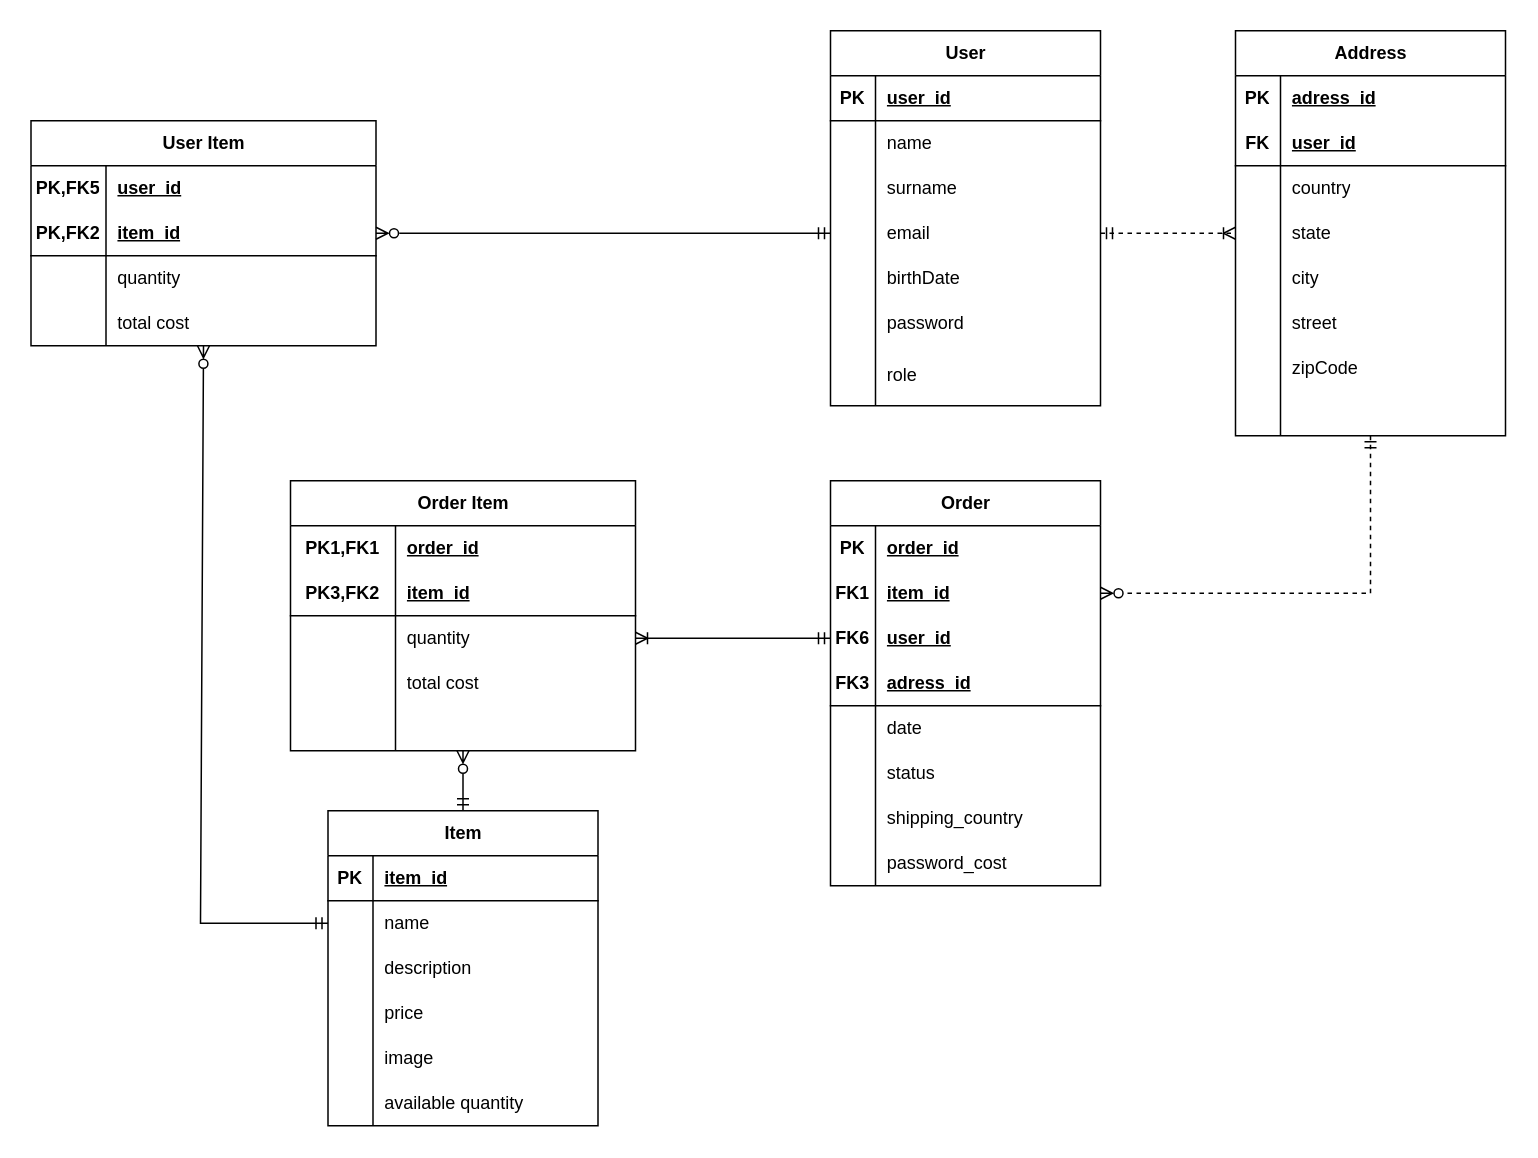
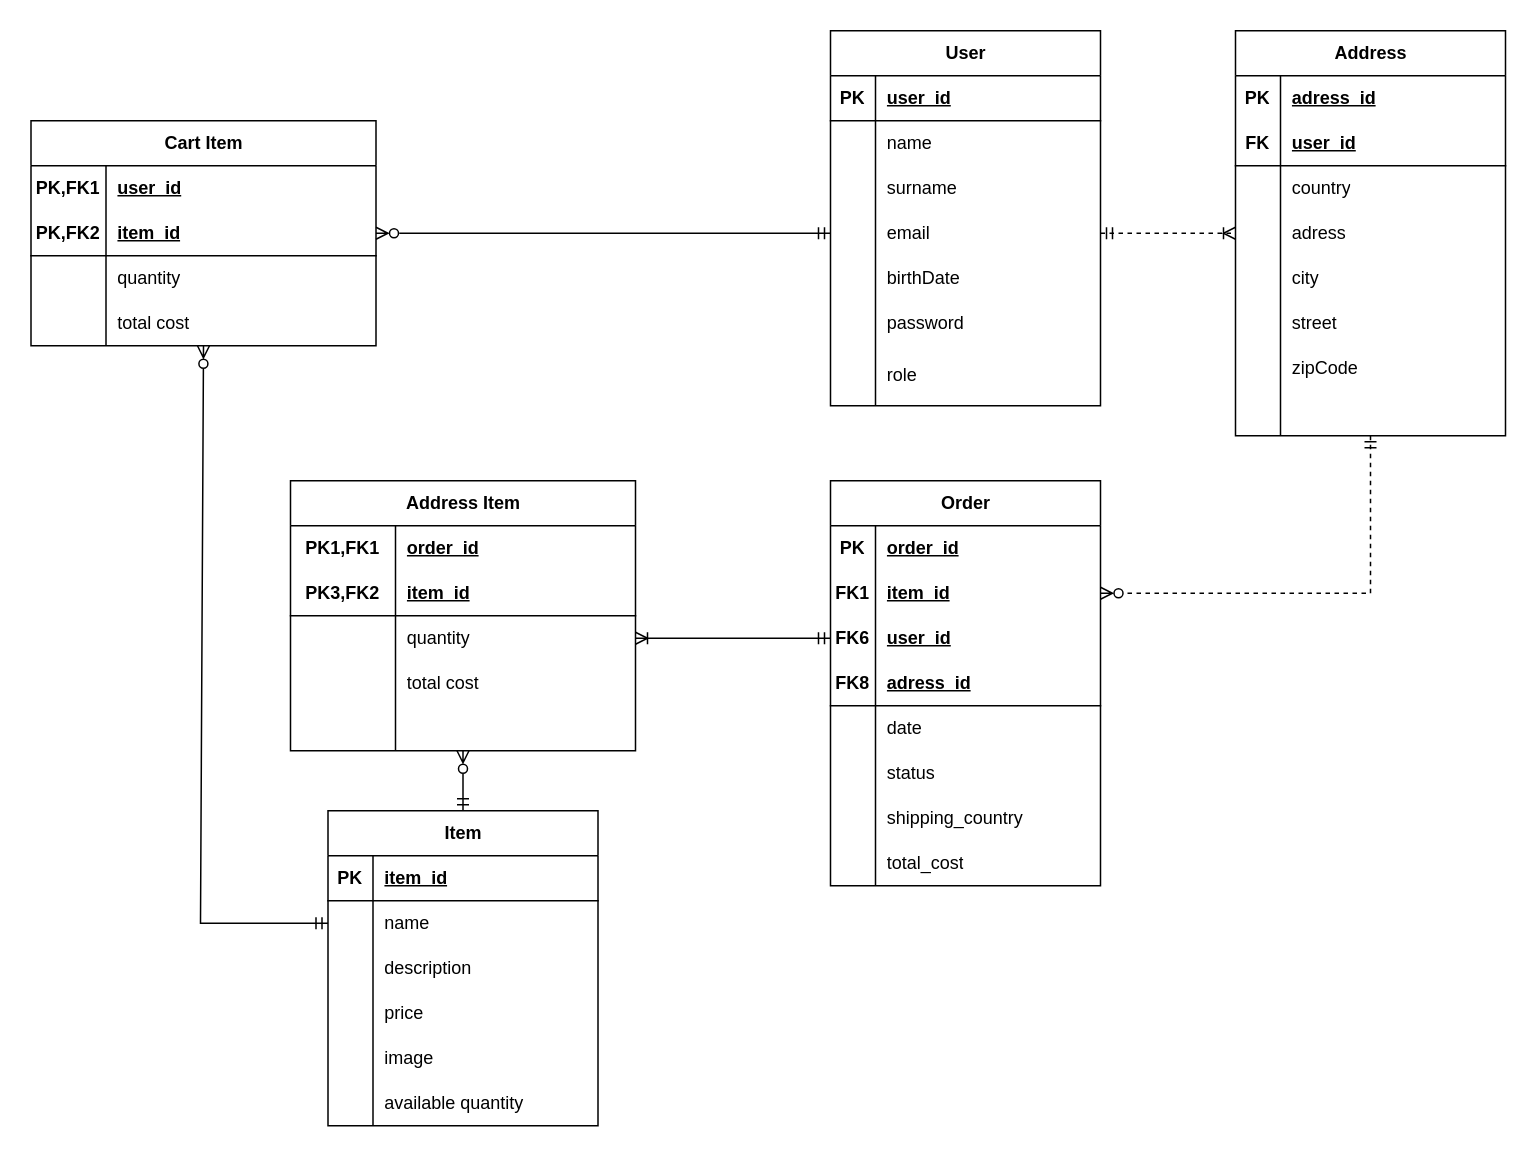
node "User Item": label "User Item" -> "Cart Item"
node "PK,FK5": label "PK,FK5" -> "PK,FK1"
node "state": label "state" -> "adress"
node "Order Item": label "Order Item" -> "Address Item"
node "FK3": label "FK3" -> "FK8"
node "password_cost": label "password_cost" -> "total_cost"
